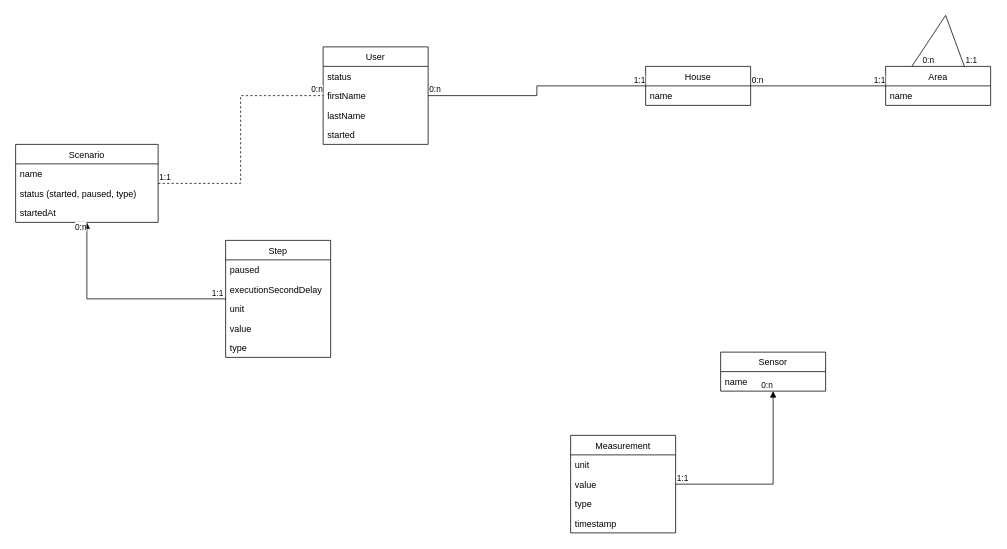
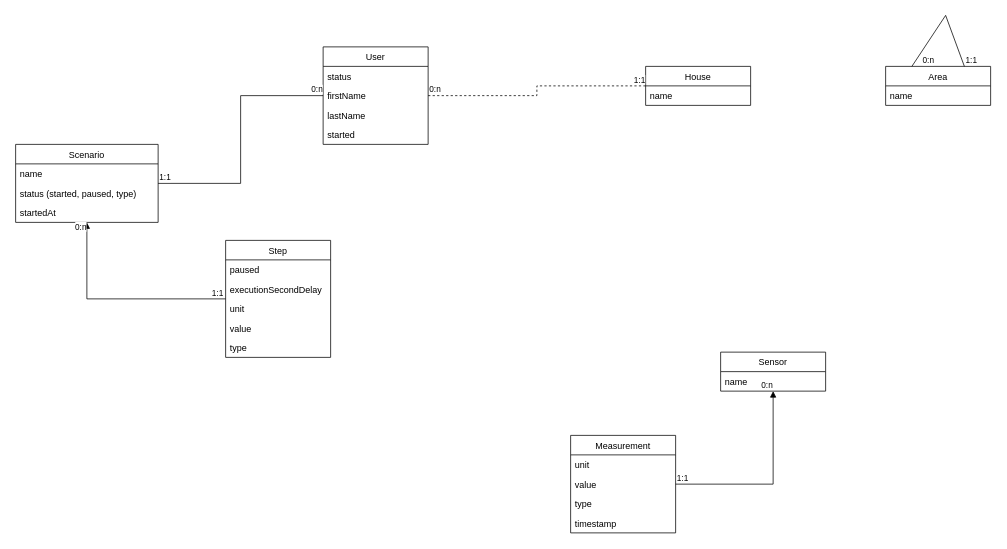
edge "House" -- "Area": removed, labels "0:n", "1:1"
edge "House" -- "User": style solid -> dashed
edge "User" -- "Scenario": style dashed -> solid
